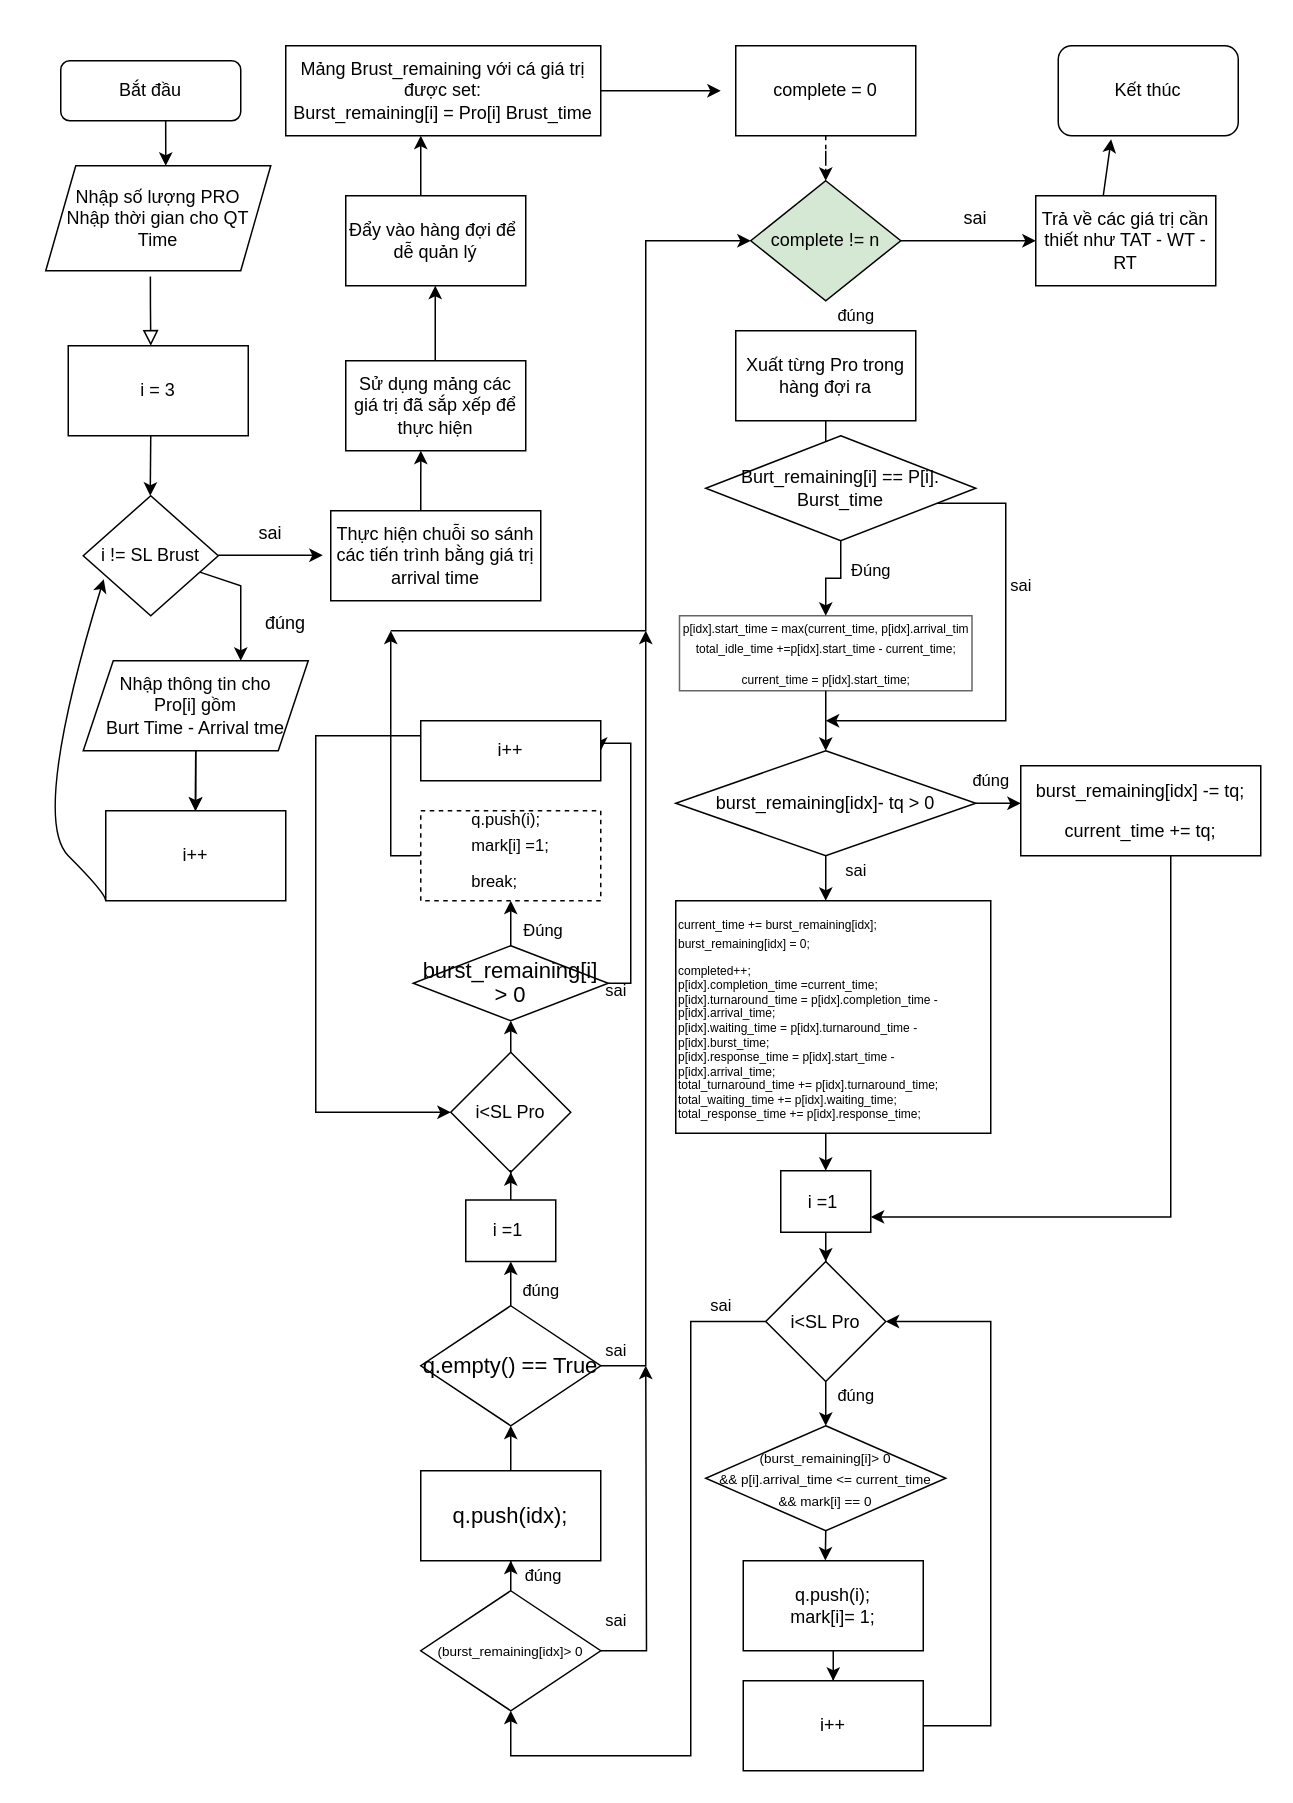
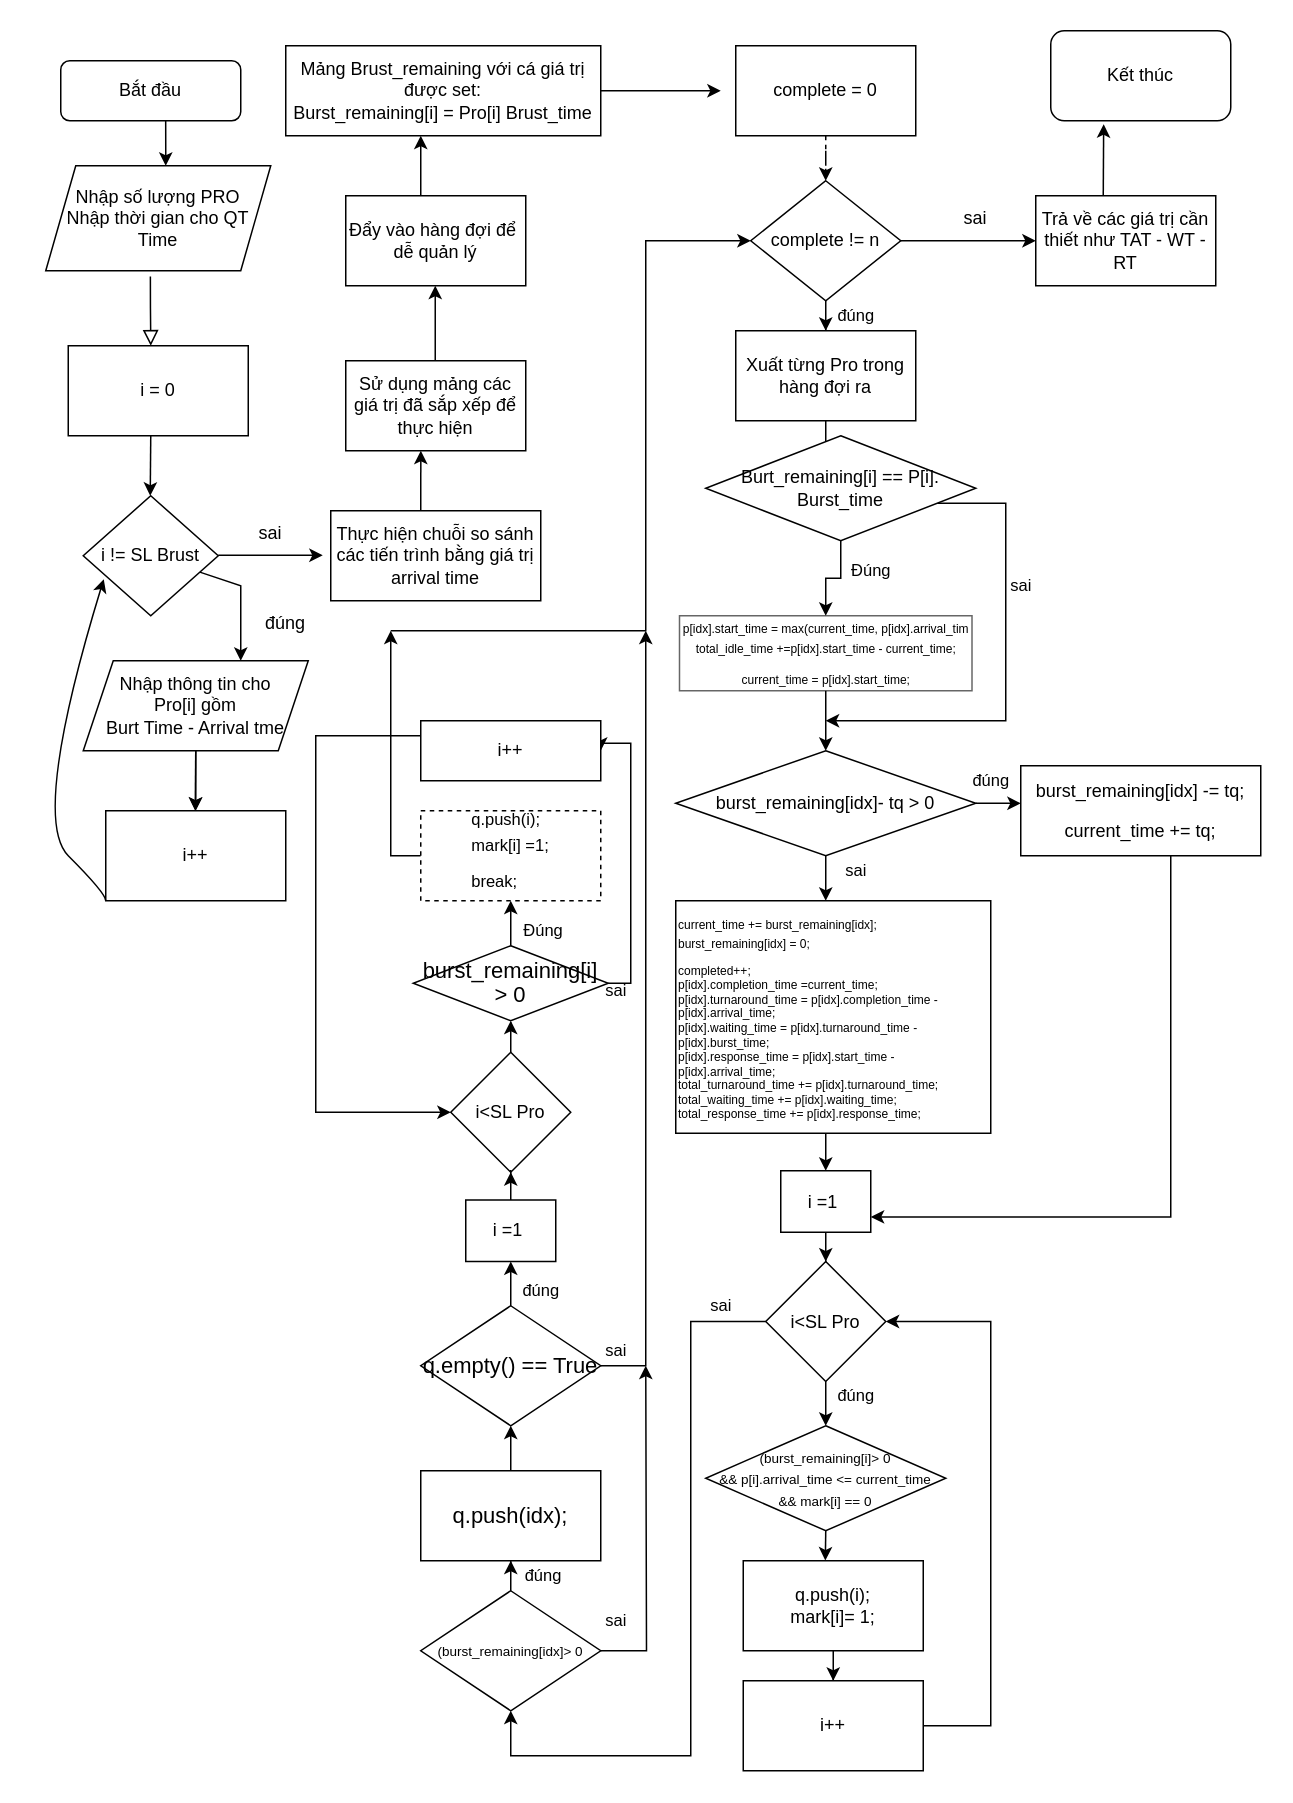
node "Kết thúc": moved (1148, 91) -> (1141, 76)
node "complete != n": fillcolor #d5e8d4 -> #ffffff
edge "complete != n" -> "Xuất từng Pro trong hàng đợi ra": added
node "i = 3": label "i = 3" -> "i = 0"
